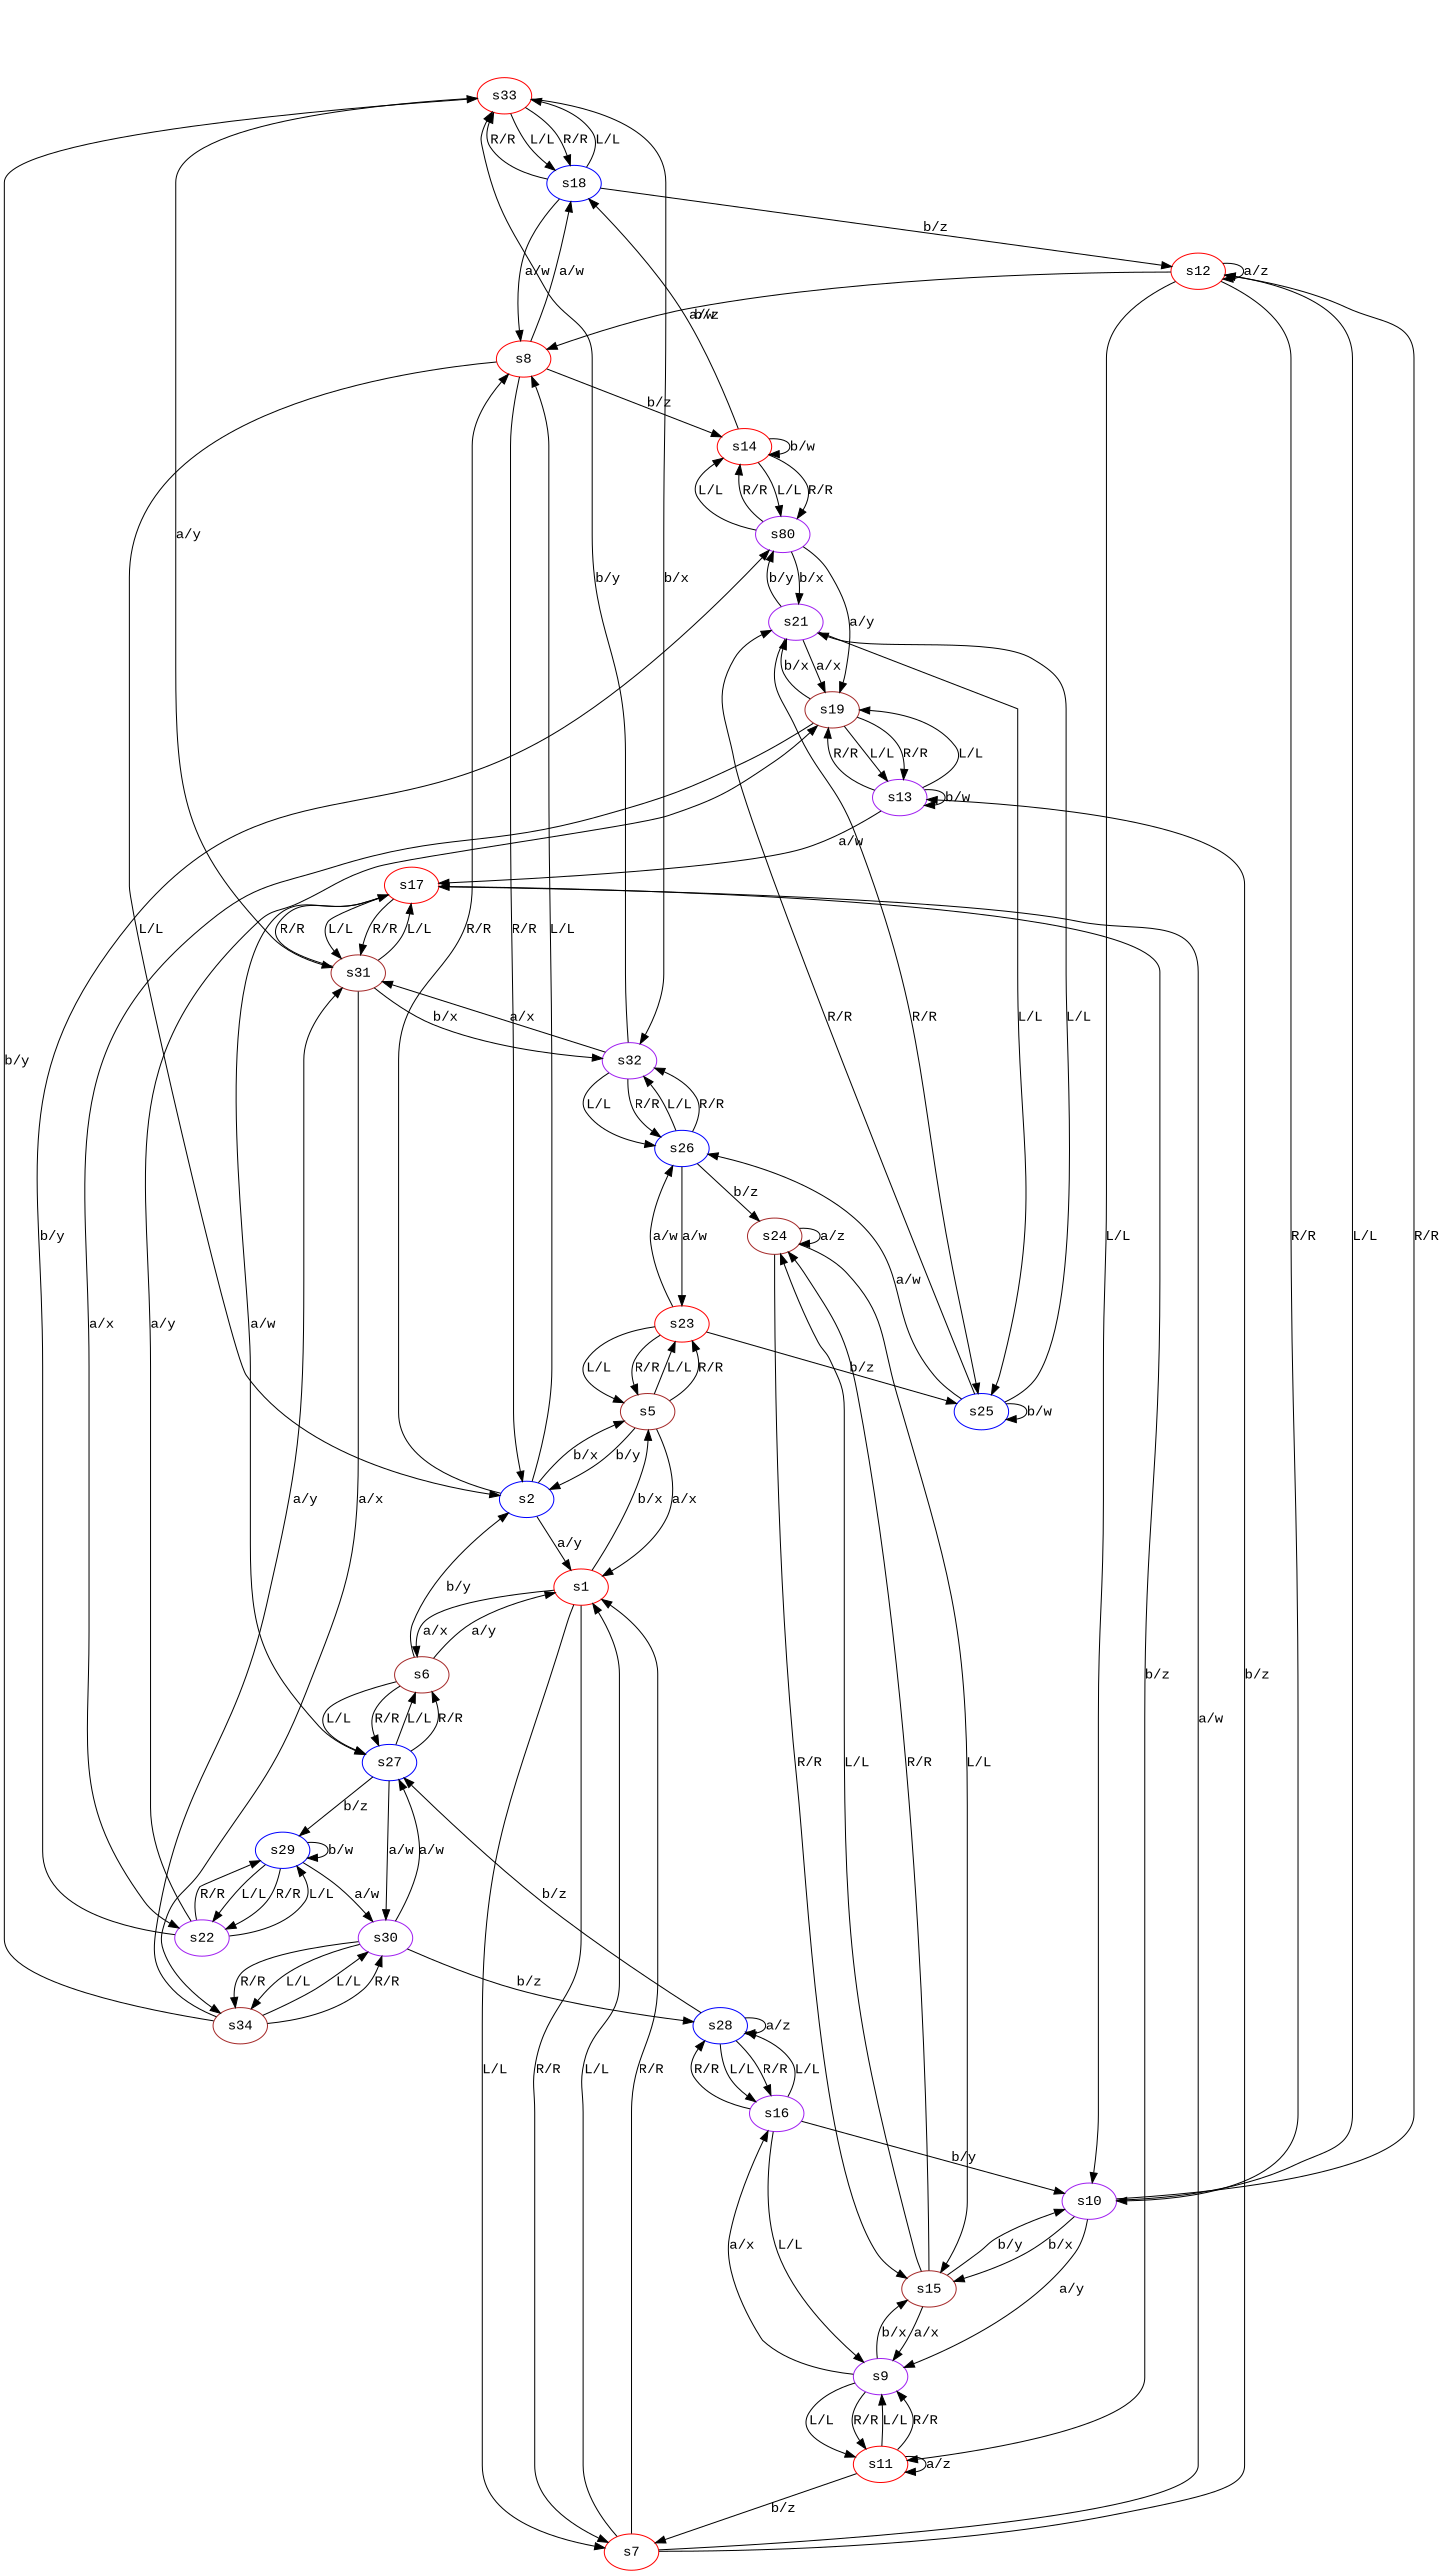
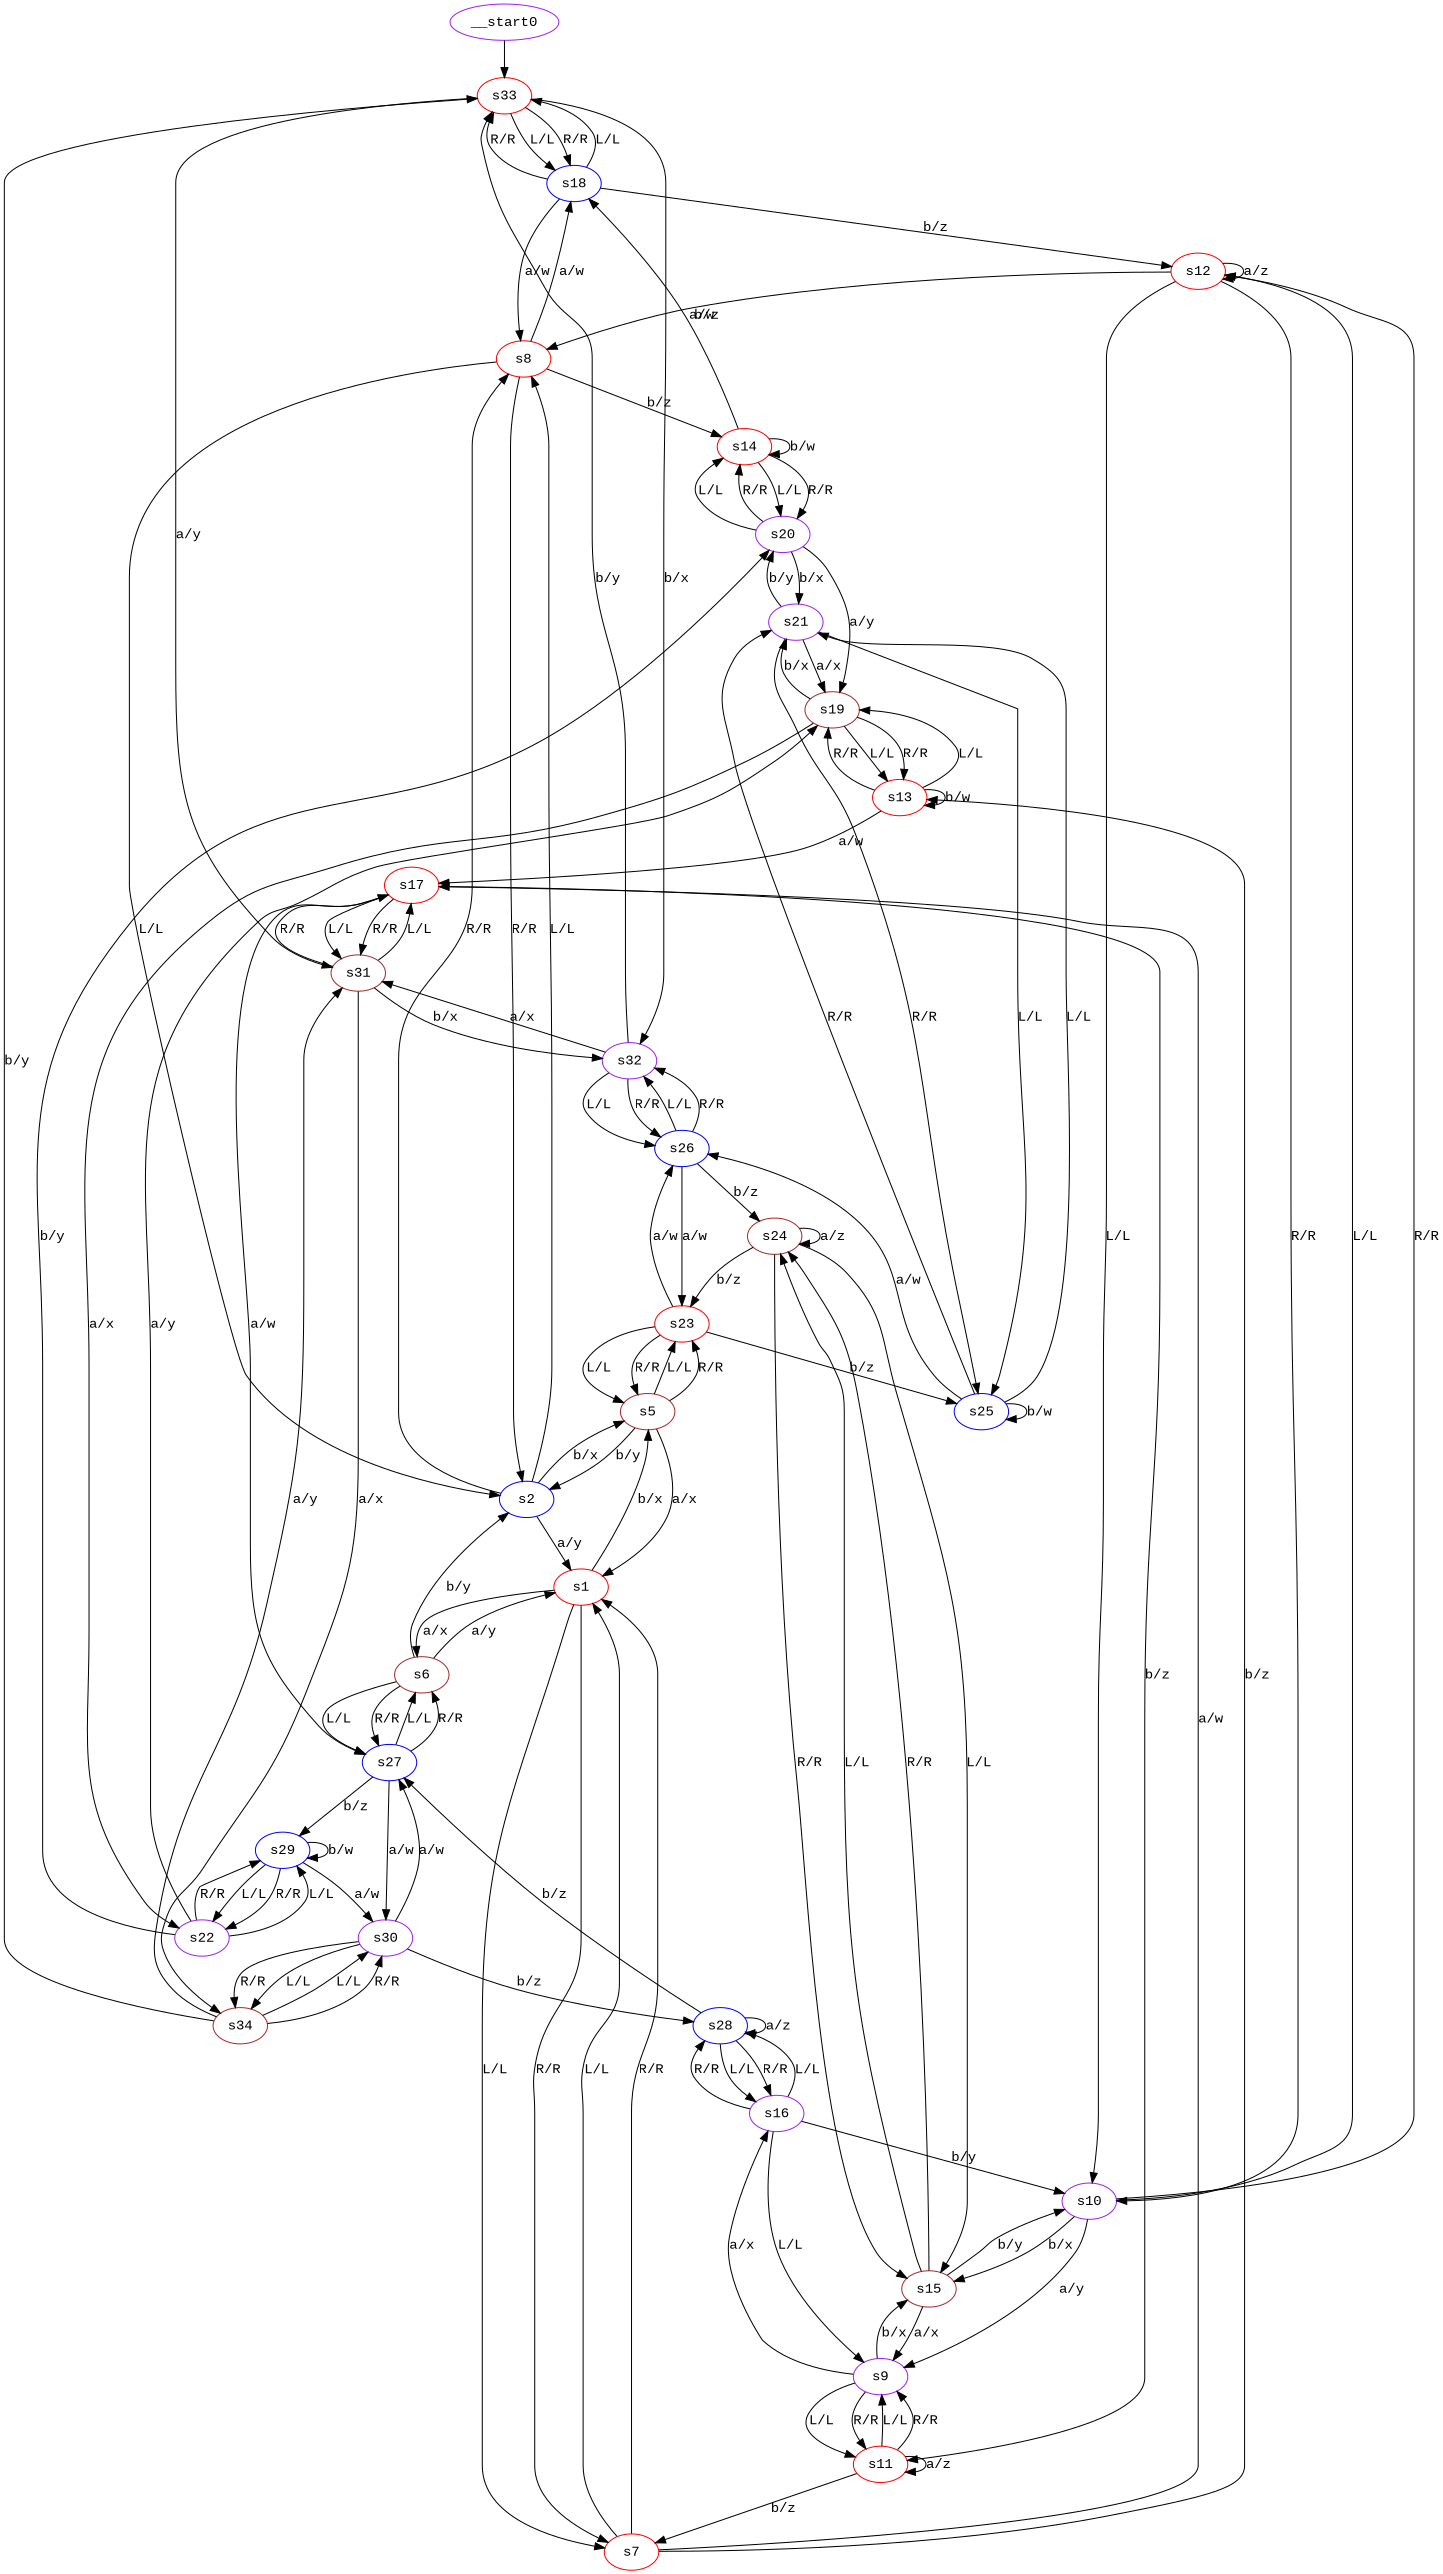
node "__start0": added
node "s80": label "s80" -> "s20"
node "s13": color purple -> red
edge "s24" -> "s23": added, label "b/z"
